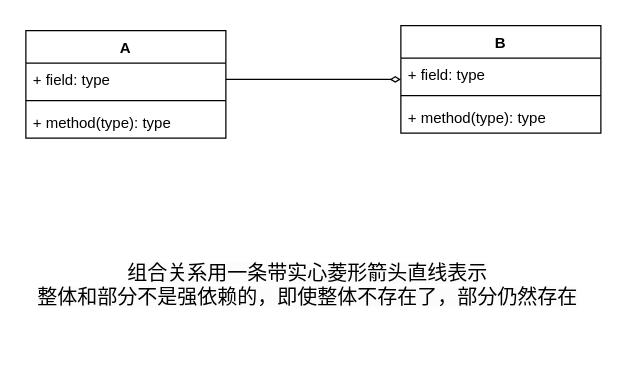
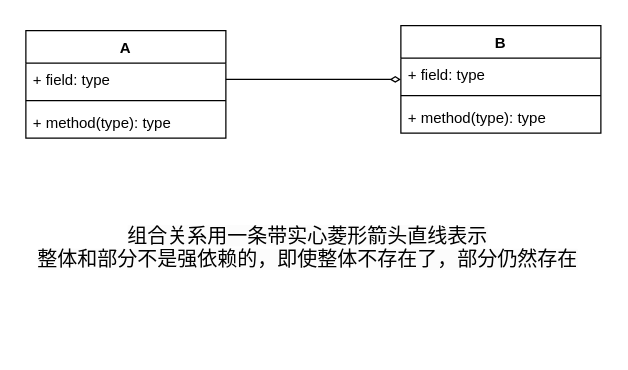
node "组合关系用一条带实心菱形箭头直线表示 整体和部分不是强依赖的，即使整体不存在了，部分仍然存在": moved (307, 306) -> (307, 268)
